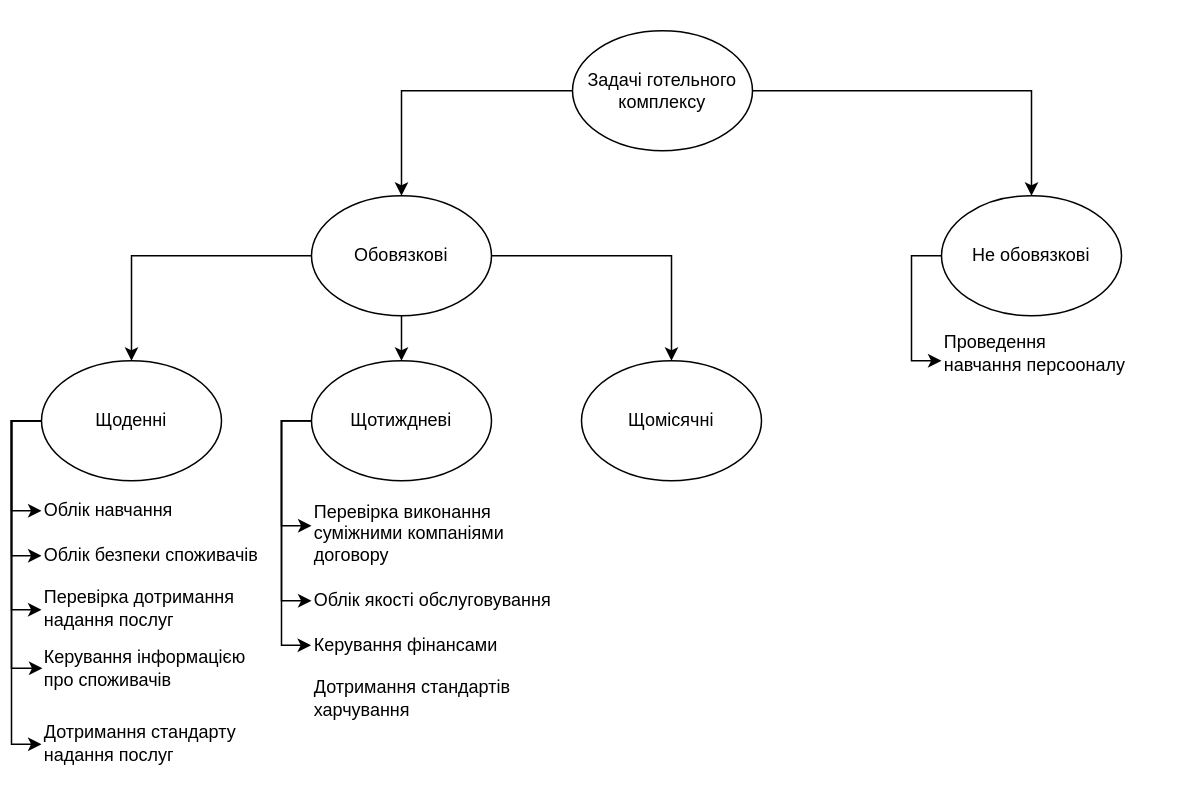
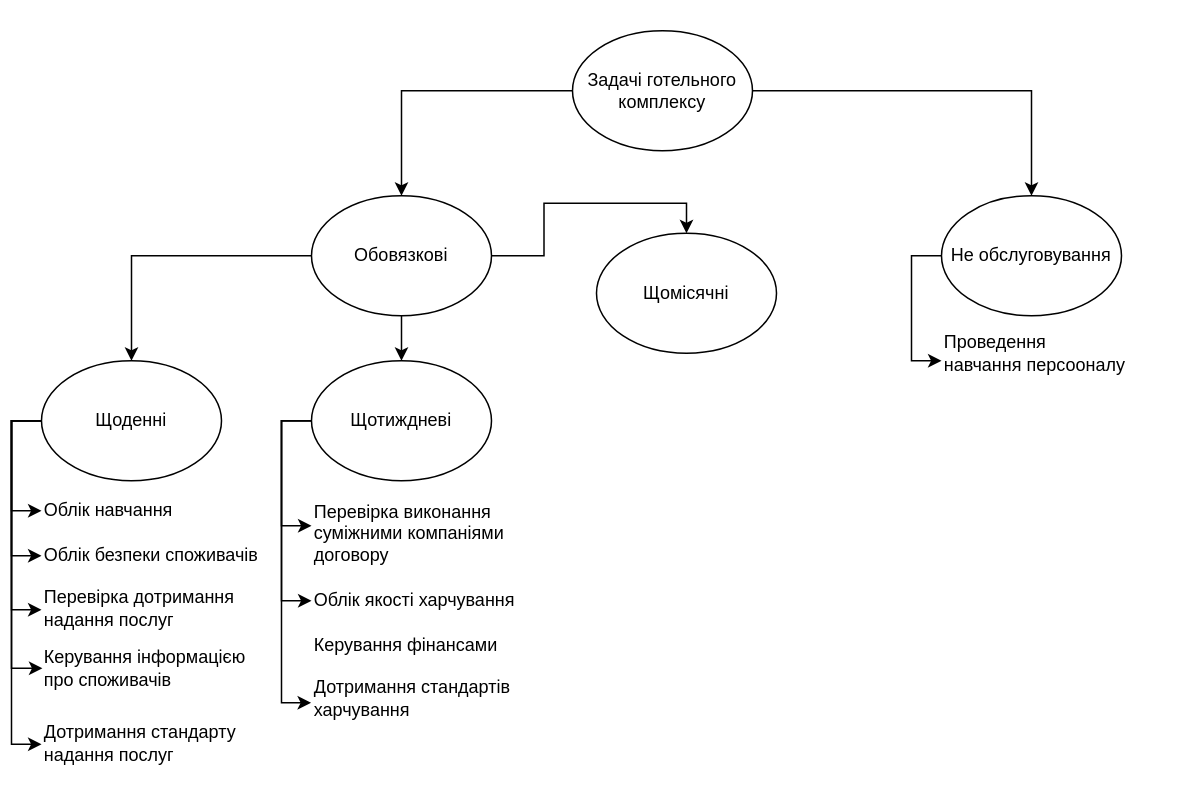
node "Не обовязкові": label "Не обовязкові" -> "Не обслуговування"
node "Щомісячні": moved (671, 421) -> (686, 293)
node "Облік якості обслуговування": label "Облік якості обслуговування" -> "Облік якості харчування"
edge "Щотиждневі" -> "Керування фінансами": removed
edge "Щотиждневі" -> "Дотримання стандартів харчування": added
